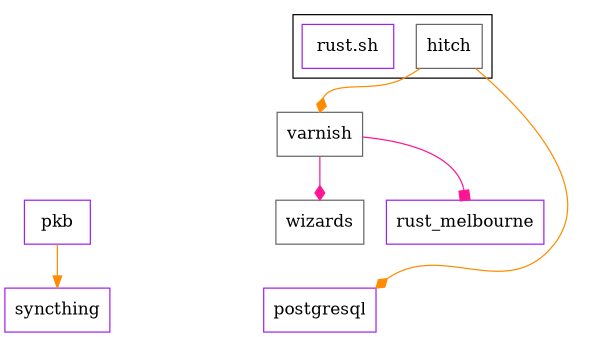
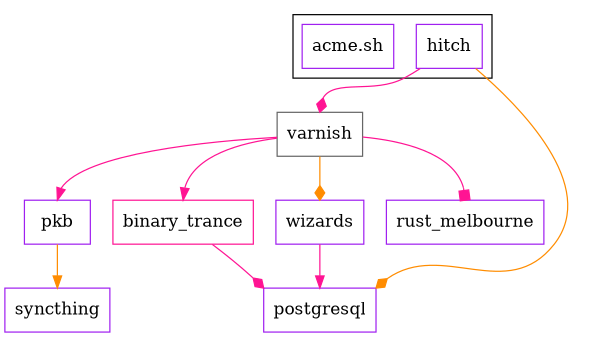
node "rust.sh": label "rust.sh" -> "acme.sh"
node "hitch": color gray40 -> purple
edge "hitch" -> "varnish": color darkorange -> deeppink
edge "varnish" -> "pkb": added
edge "varnish" -> "wizards": color deeppink -> darkorange
node "binary_trance": added
node "wizards": color gray40 -> purple
edge "wizards" -> "postgresql": added
